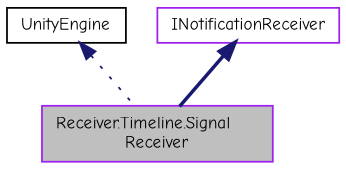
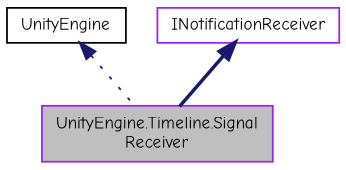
node "Receiver.Timeline.Signal Receiver": label "Receiver.Timeline.Signal Receiver" -> "UnityEngine.Timeline.Signal Receiver"
